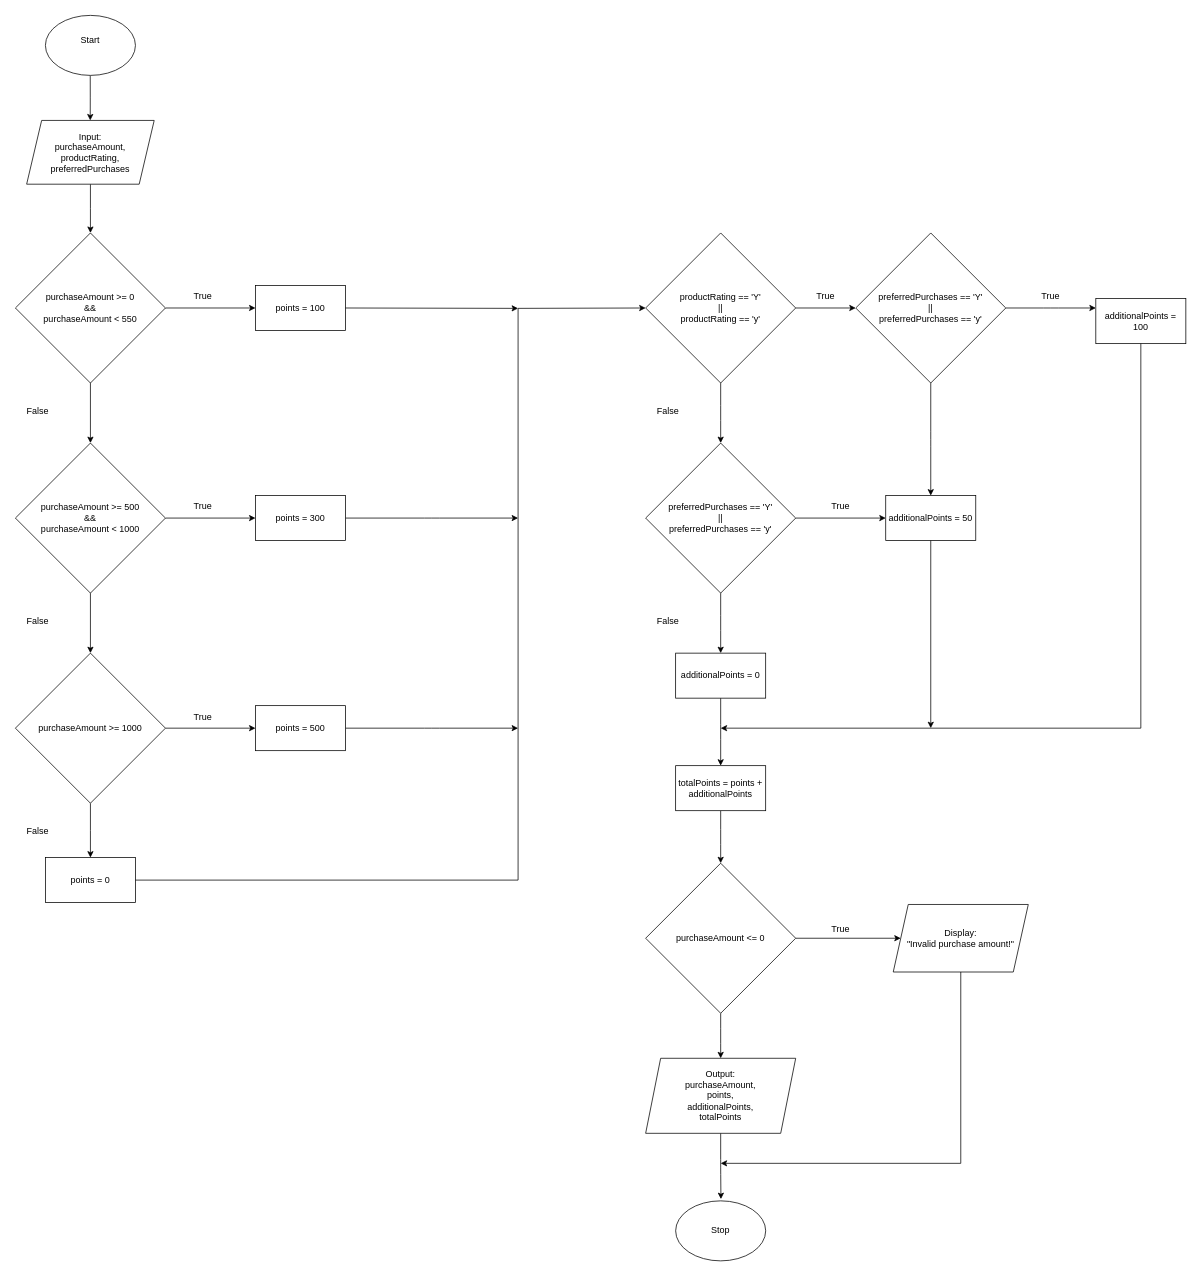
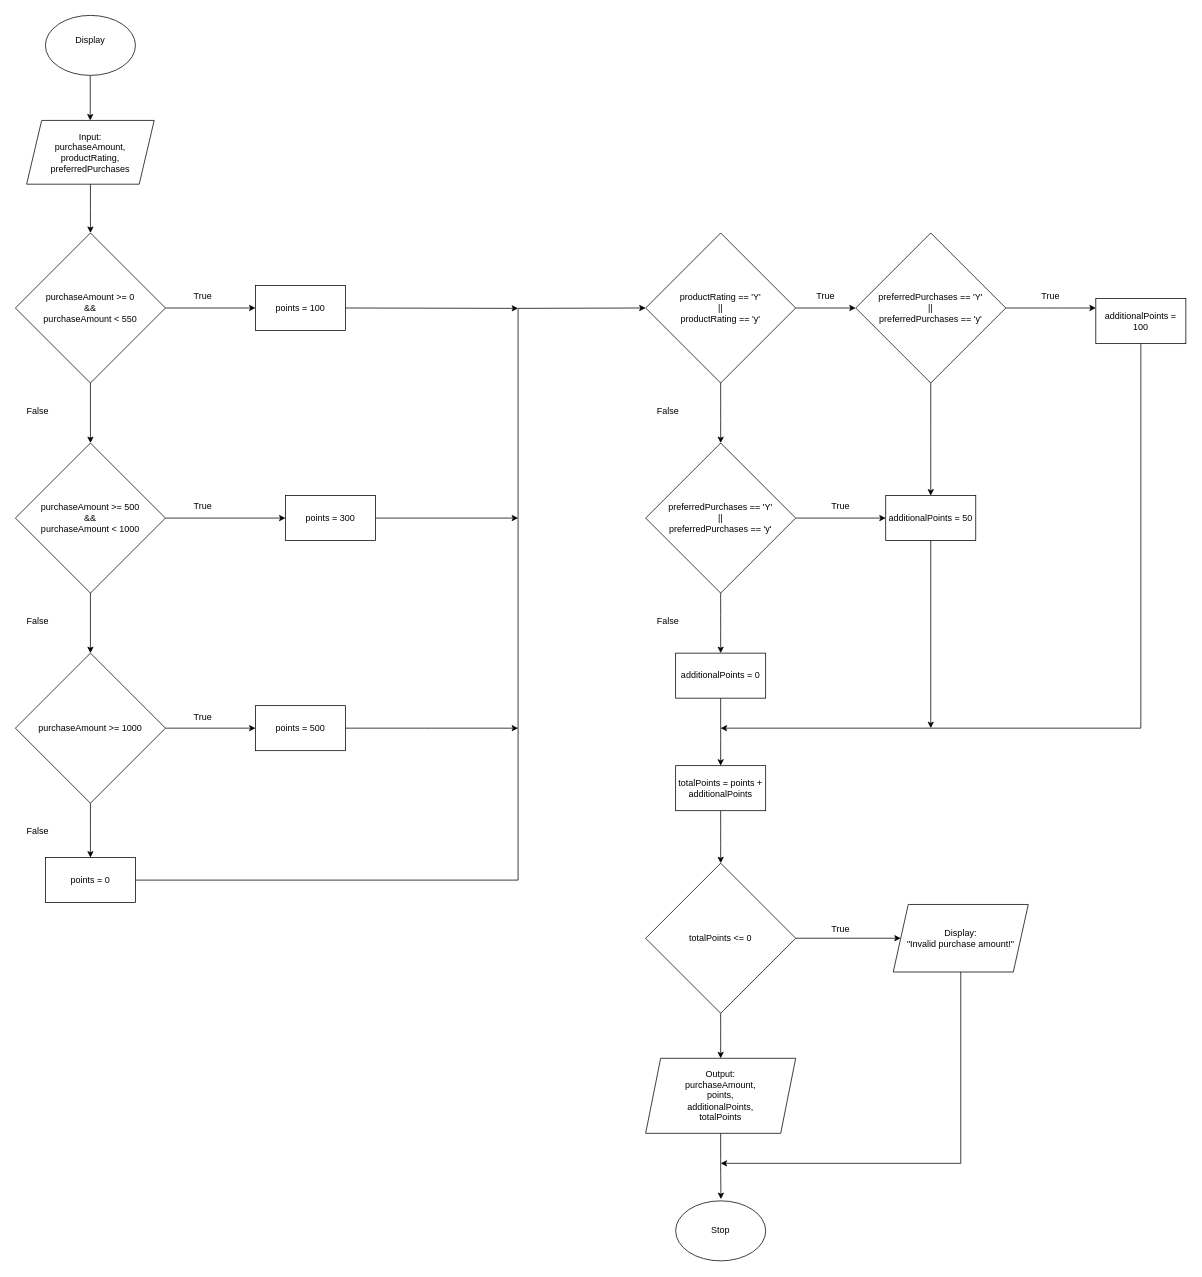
node "Start": label "Start" -> "Display"
node "points = 300": moved (300, 518) -> (330, 518)
node "purchaseAmount <= 0": label "purchaseAmount <= 0" -> "totalPoints <= 0"
